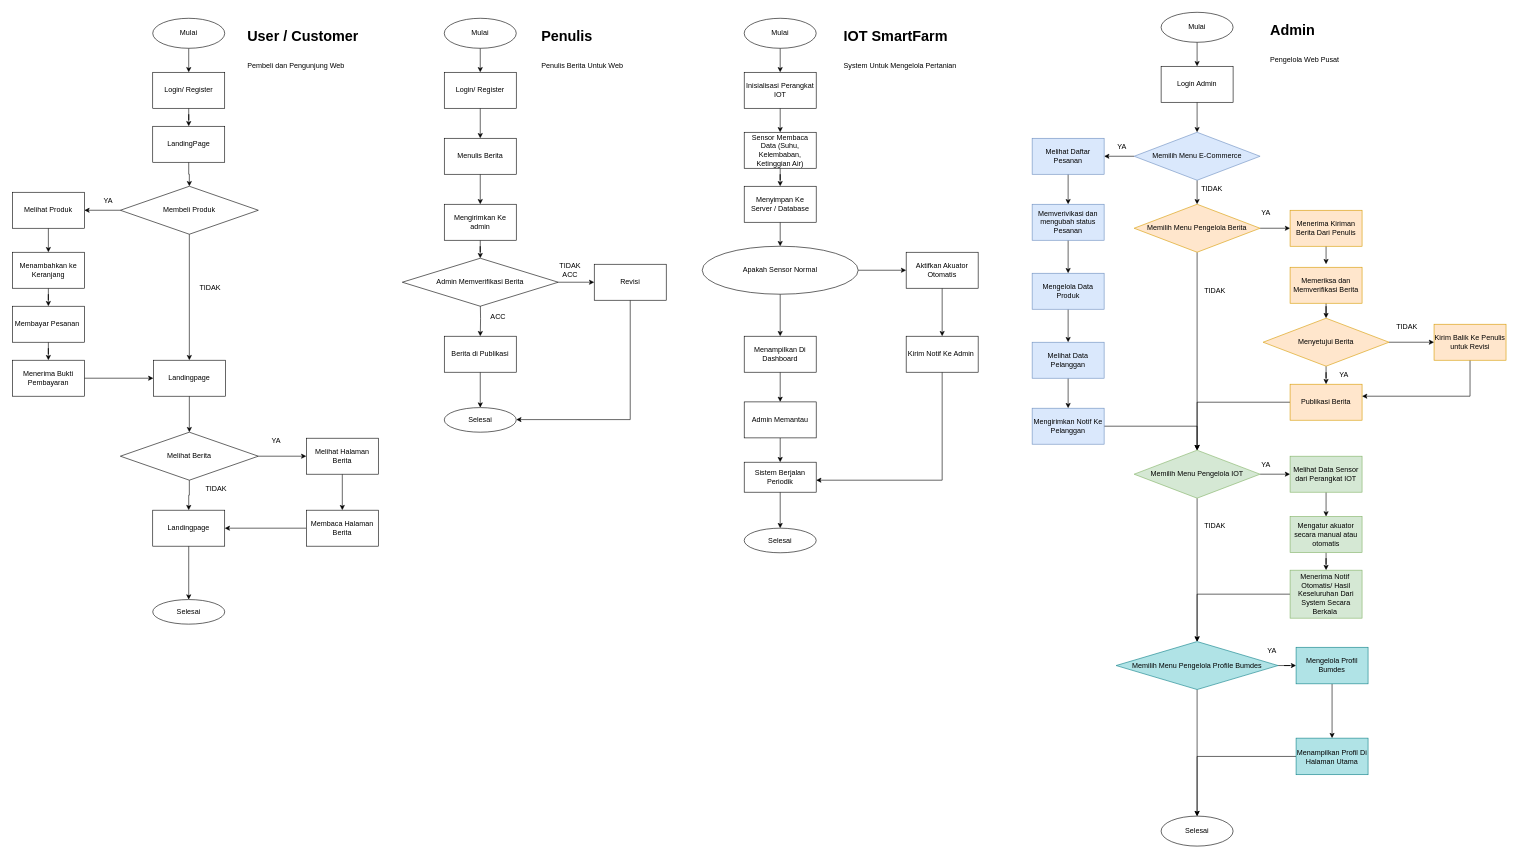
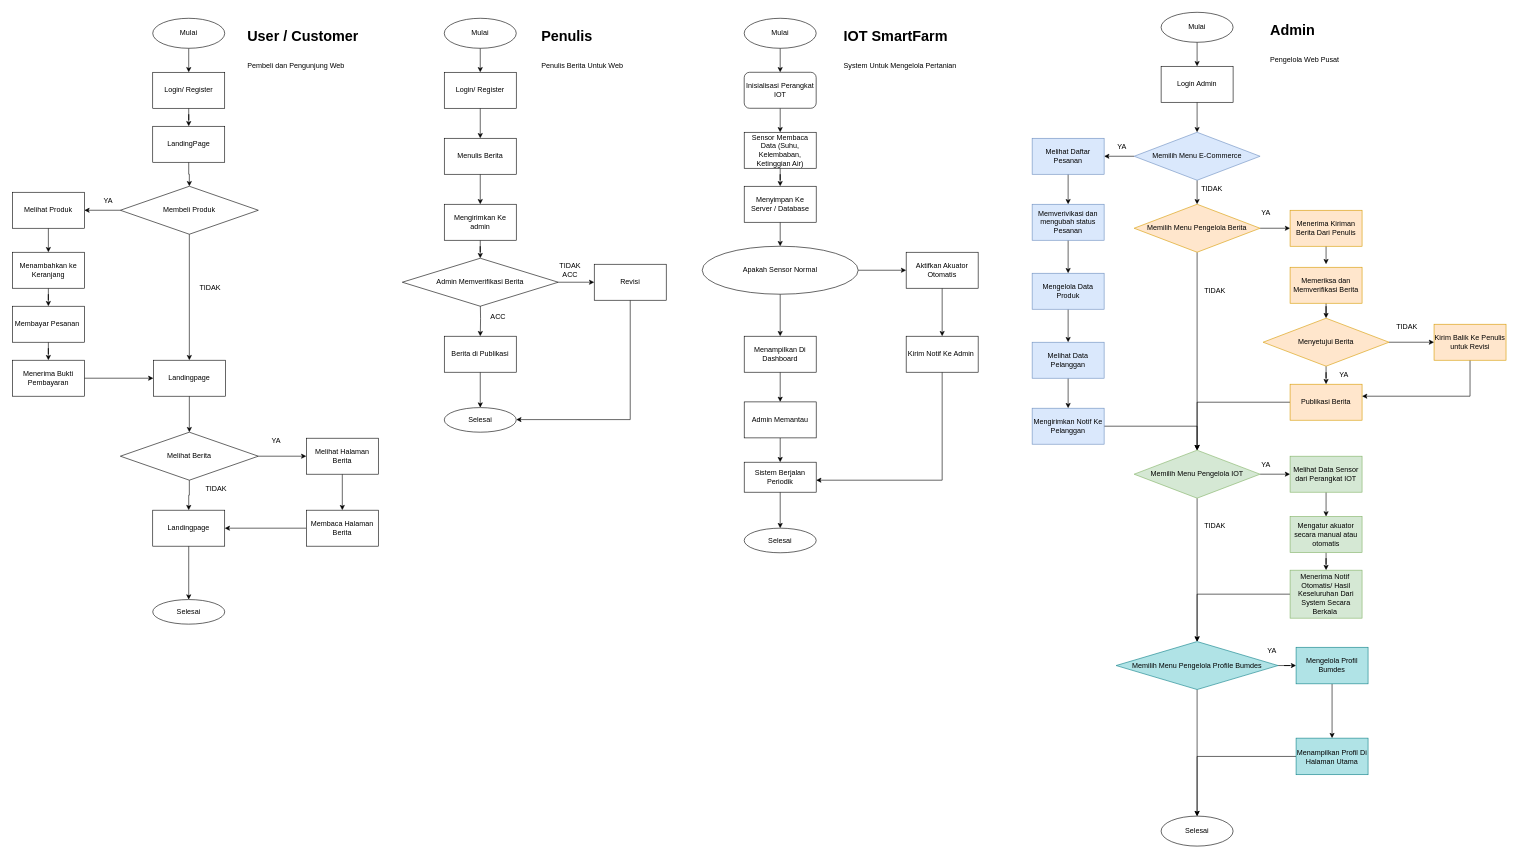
node "Inisialisasi Perangkat IOT": shape rectangle -> rounded rectangle
